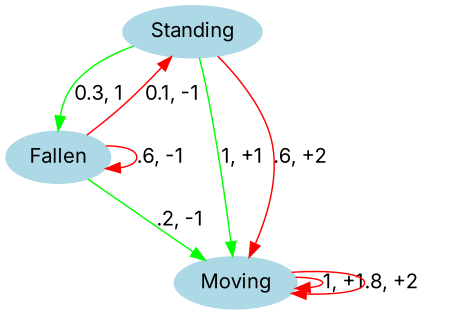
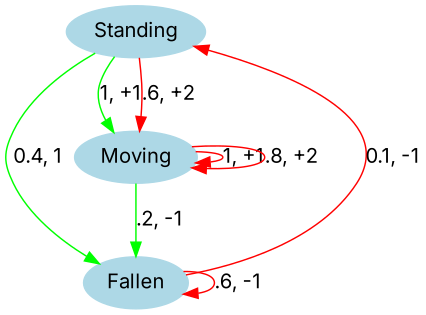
edge "Standing" -> "Fallen": label "0.3, 1" -> "0.4, 1"
edge "Fallen" -> "Moving": reversed
